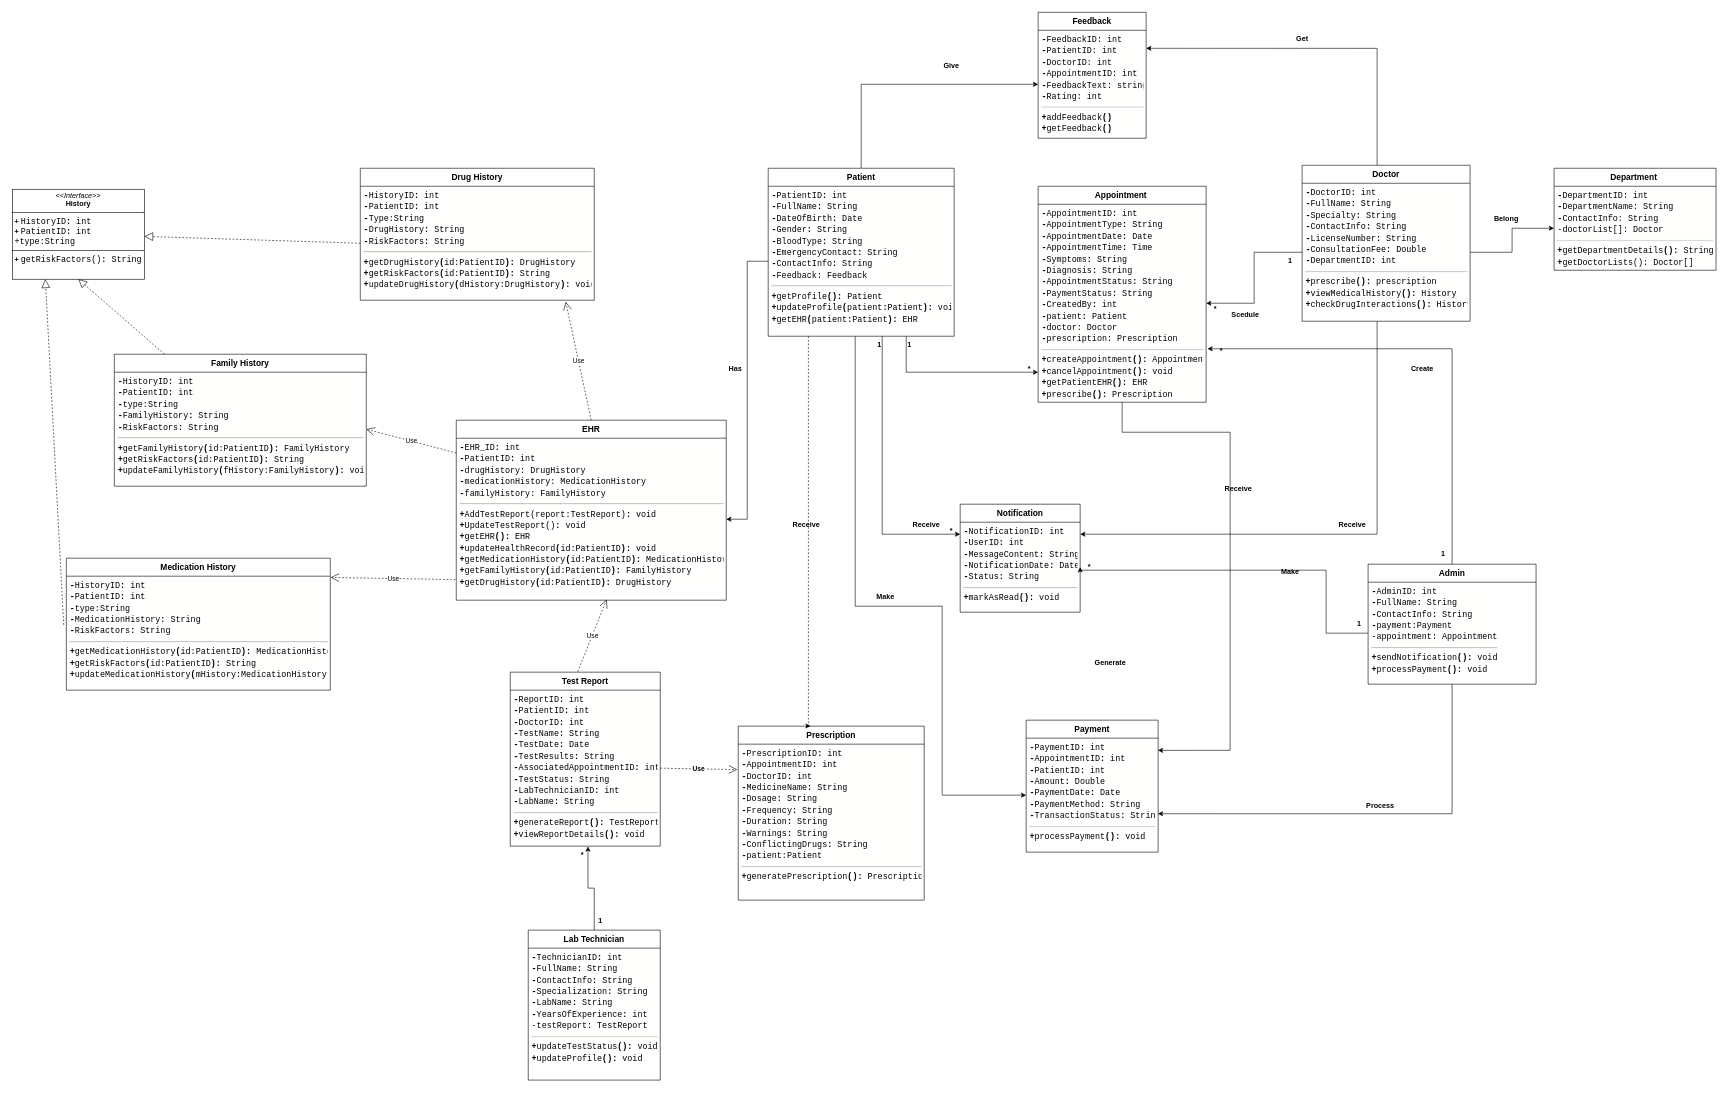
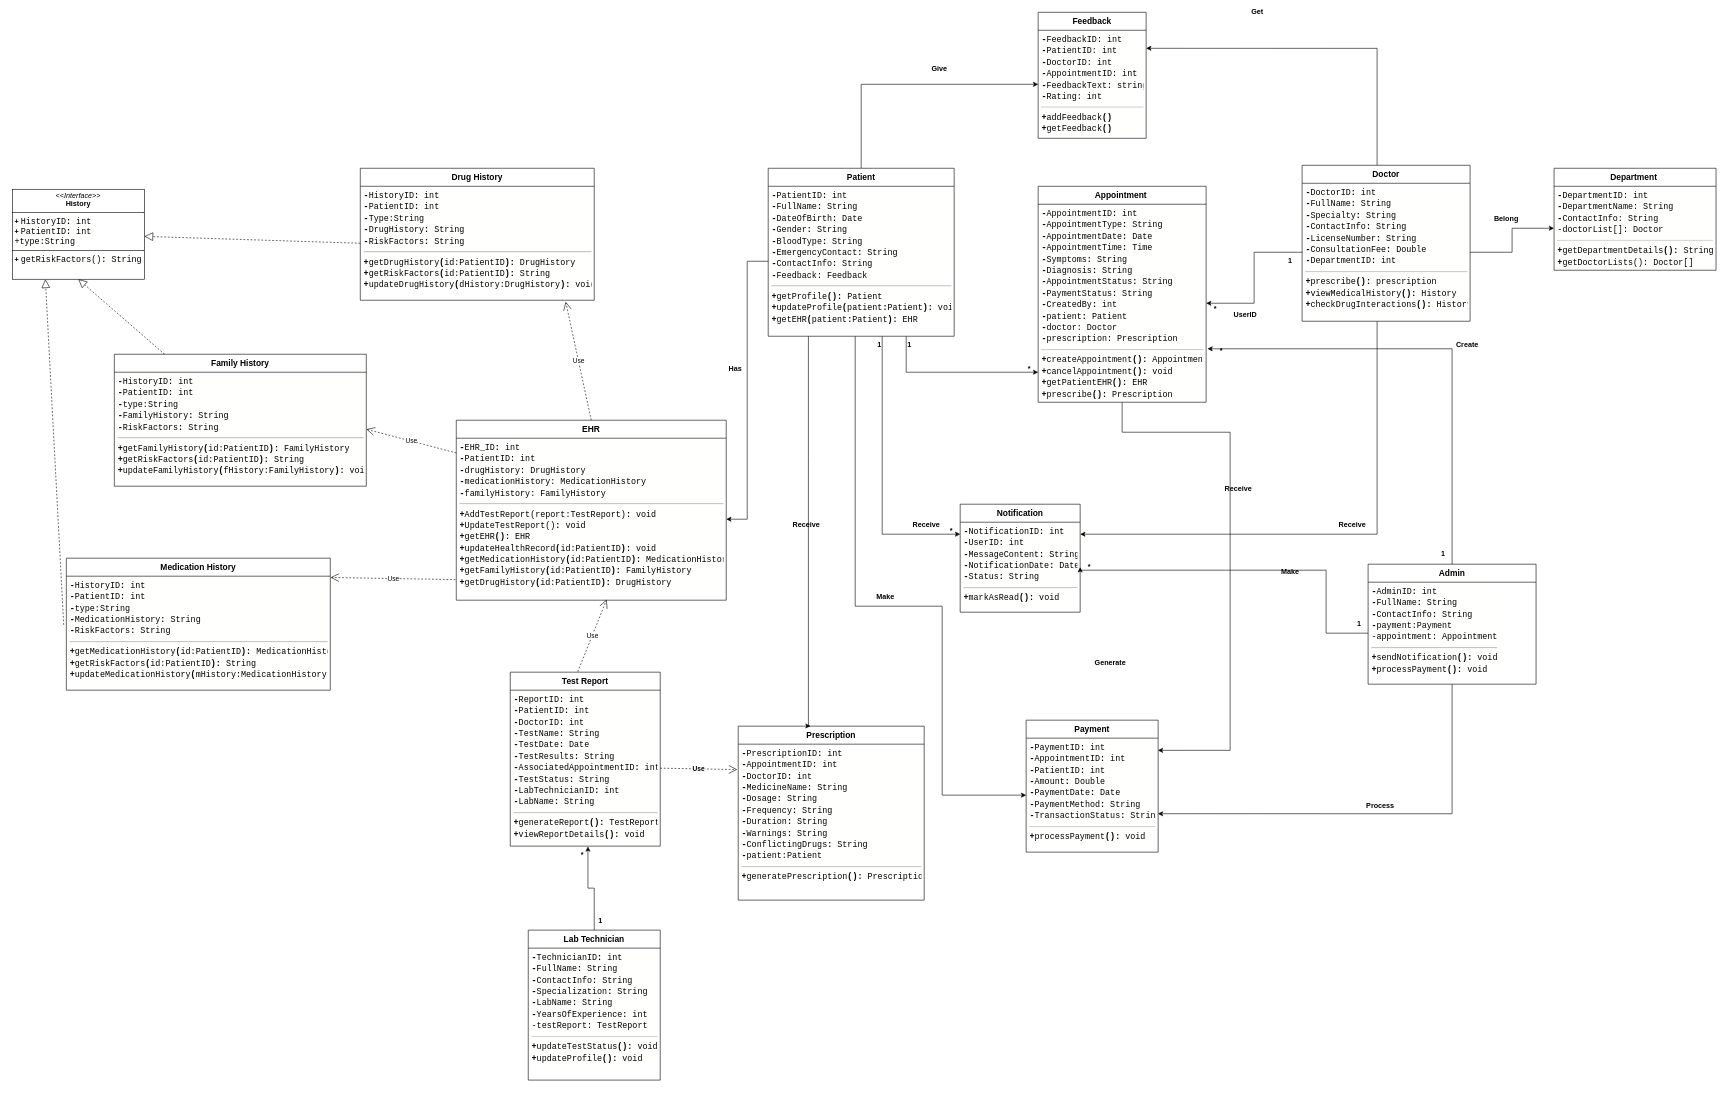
node "Get": moved (1302, 39) -> (1257, 12)
node "Give": moved (951, 66) -> (939, 69)
node "Scedule": label "Scedule" -> "UserID"
node "Create": moved (1422, 369) -> (1467, 345)
edge "Patient" -> "Prescription": style dashed -> solid
